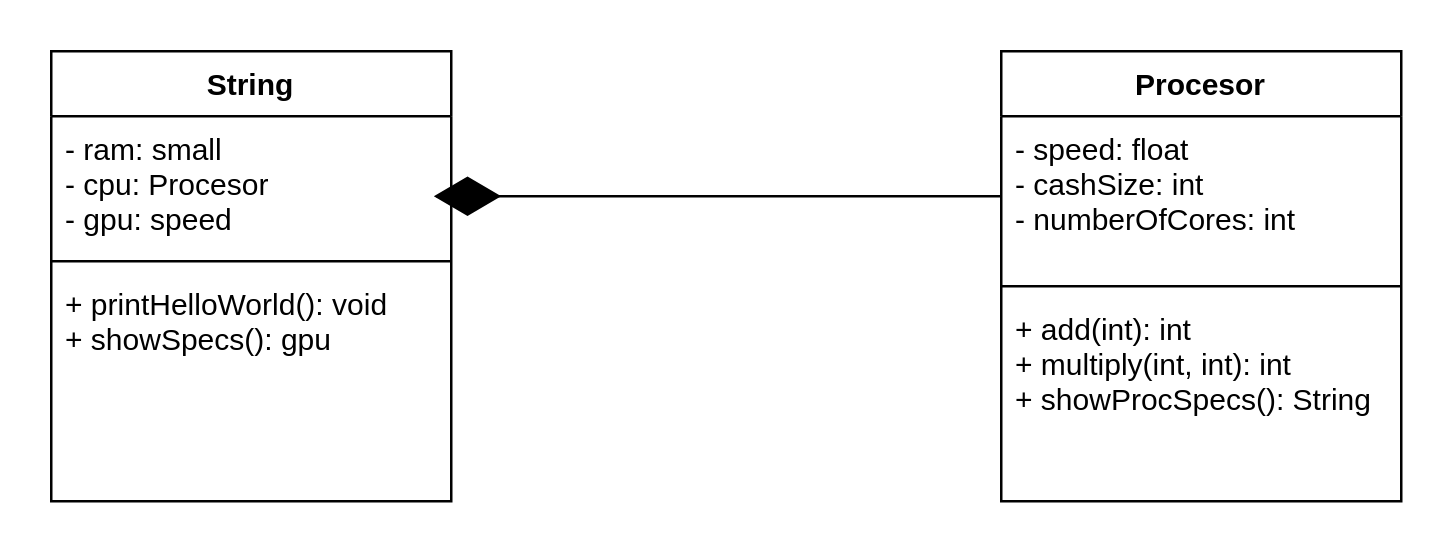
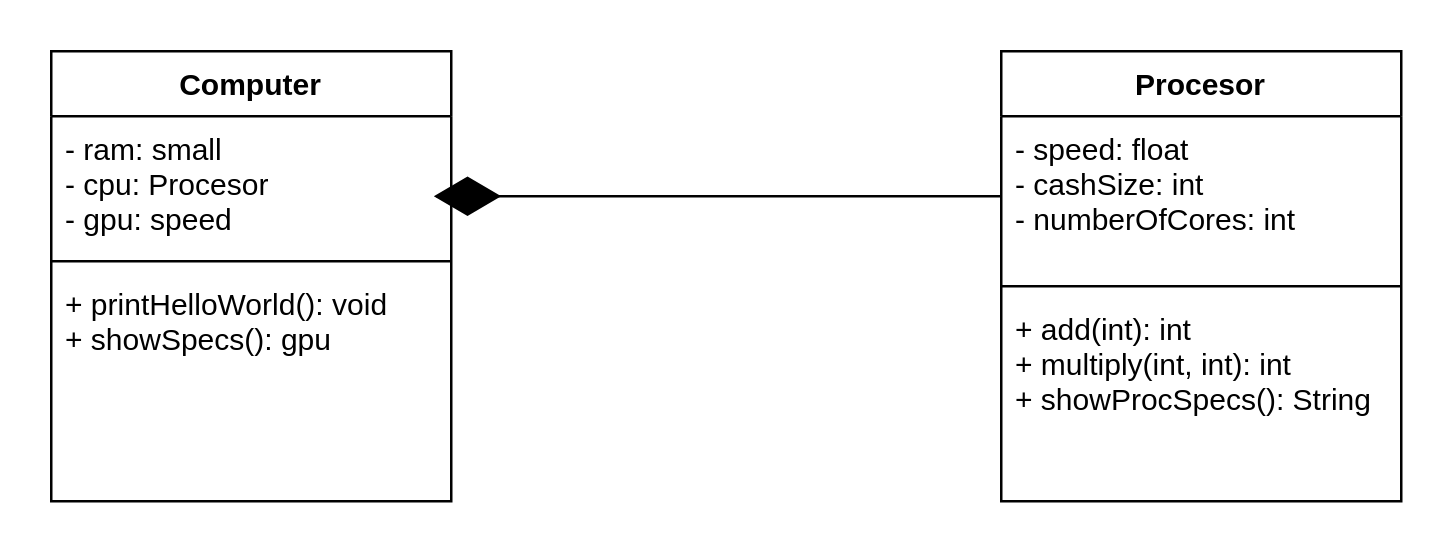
node "String": label "String" -> "Computer"
